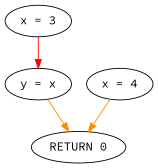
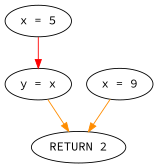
node "x = 3": label "x = 3" -> "x = 5"
node "x = 4": label "x = 4" -> "x = 9"
node "RETURN 0": label "RETURN 0" -> "RETURN 2"
